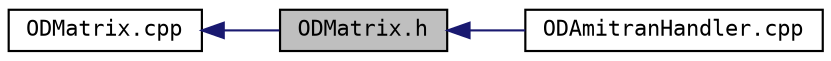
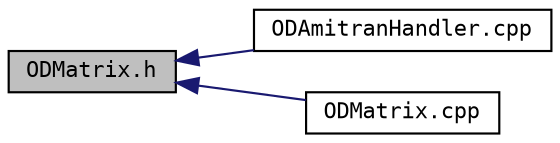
edge "ODMatrix.h" -> "ODMatrix.cpp": reversed
